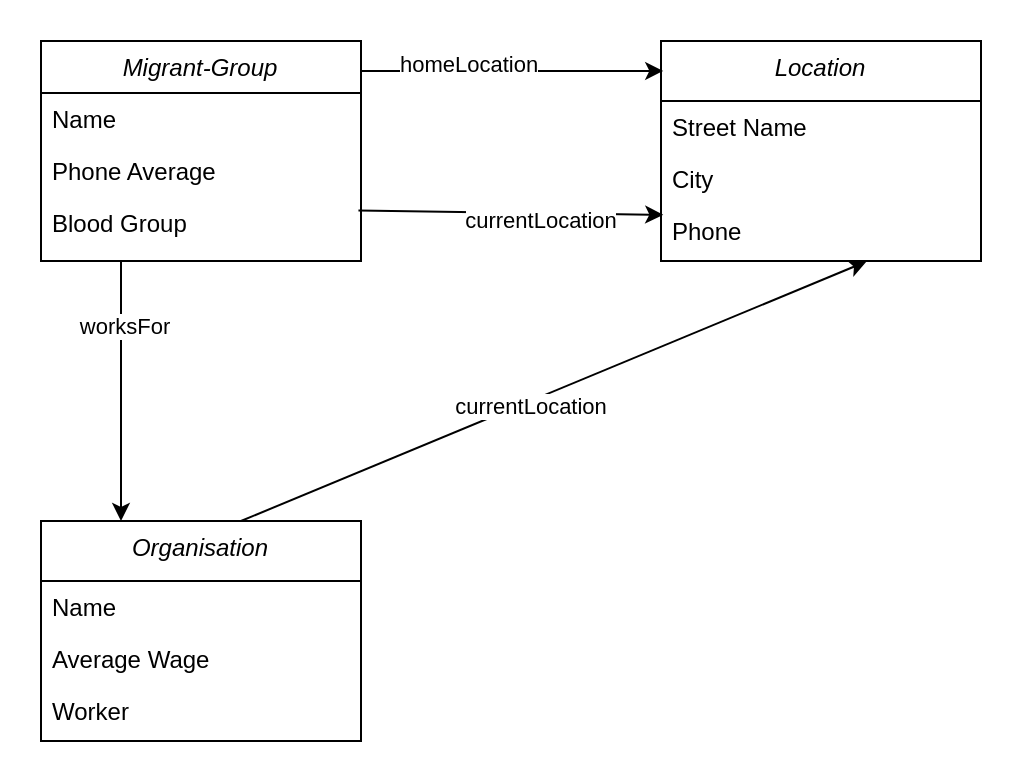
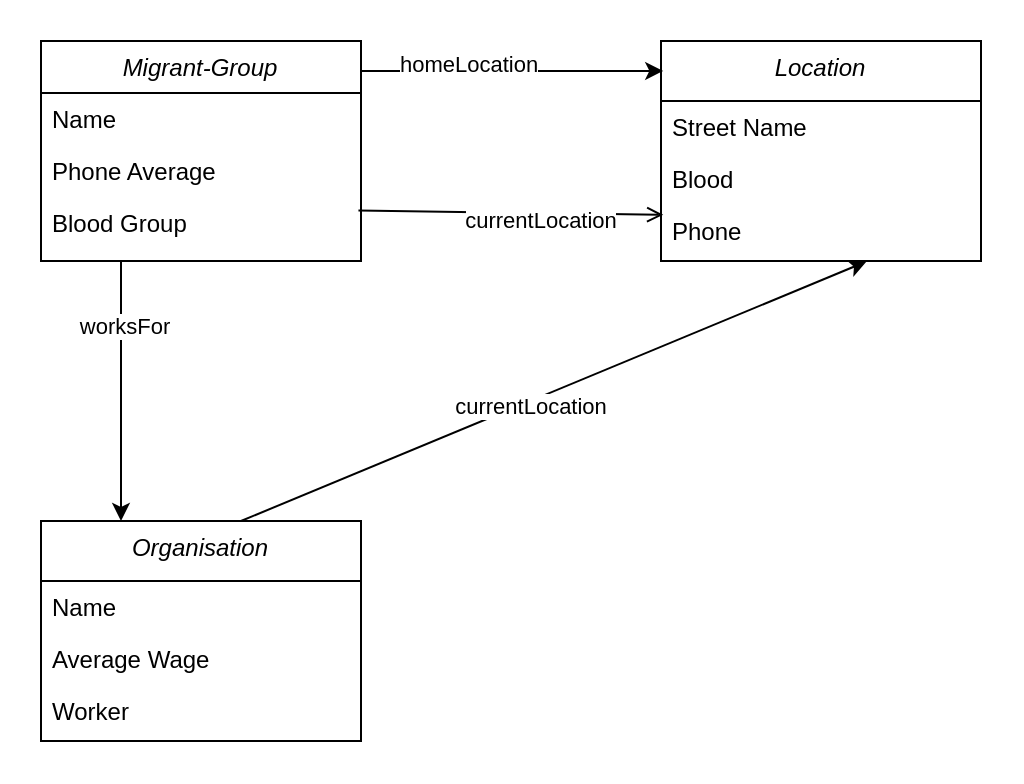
node "City": label "City" -> "Blood"
edge "Blood Group" -> "Phone": arrowhead classic -> open
